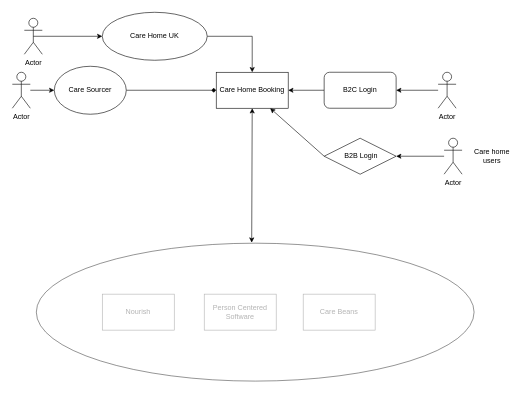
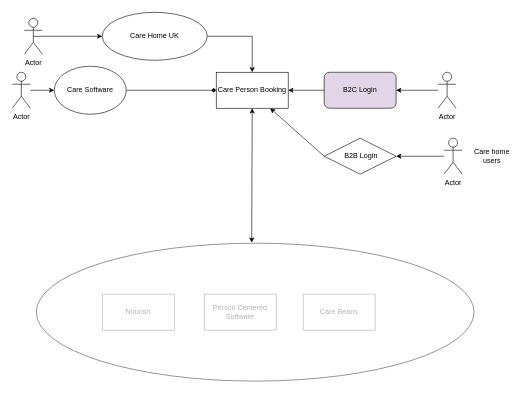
node "Care Sourcer": label "Care Sourcer" -> "Care Software"
node "Care Home Booking": label "Care Home Booking" -> "Care Person Booking"
node "B2C Login": fillcolor #ffffff -> #e1d5e7
